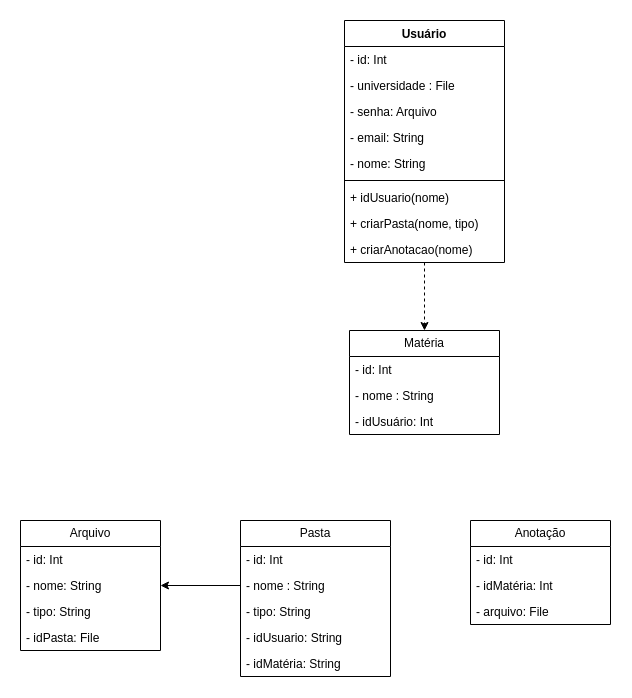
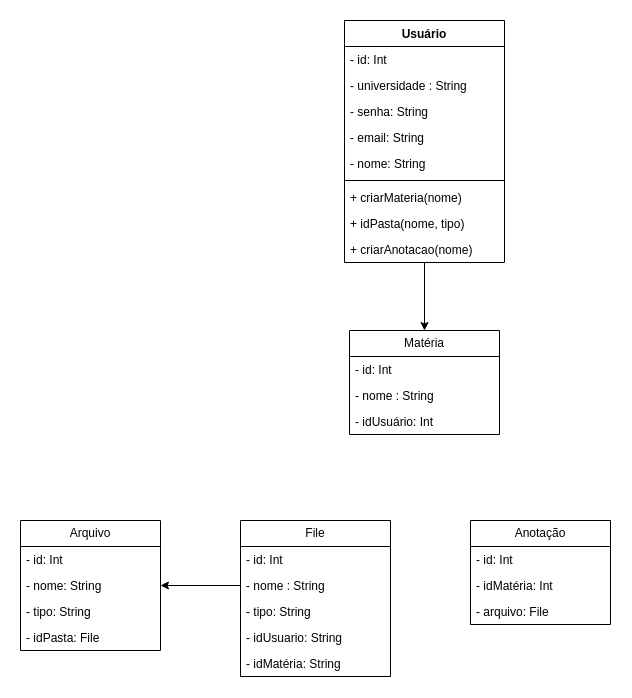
node "- universidade : File": label "- universidade : File" -> "- universidade : String"
node "- senha: Arquivo": label "- senha: Arquivo" -> "- senha: String"
node "+ idUsuario(nome)": label "+ idUsuario(nome)" -> "+ criarMateria(nome)"
node "+ criarPasta(nome, tipo)": label "+ criarPasta(nome, tipo)" -> "+ idPasta(nome, tipo)"
edge "Usuário" -> "Matéria": style dashed -> solid
node "Pasta": label "Pasta" -> "File"
